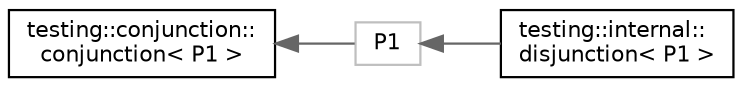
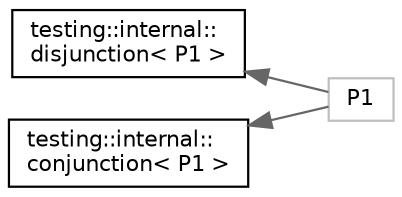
node "testing::conjunction:: conjunction< P1 >": label "testing::conjunction:: conjunction< P1 >" -> "testing::internal:: conjunction< P1 >"
edge "testing::internal:: disjunction< P1 >" -> "P1": reversed
